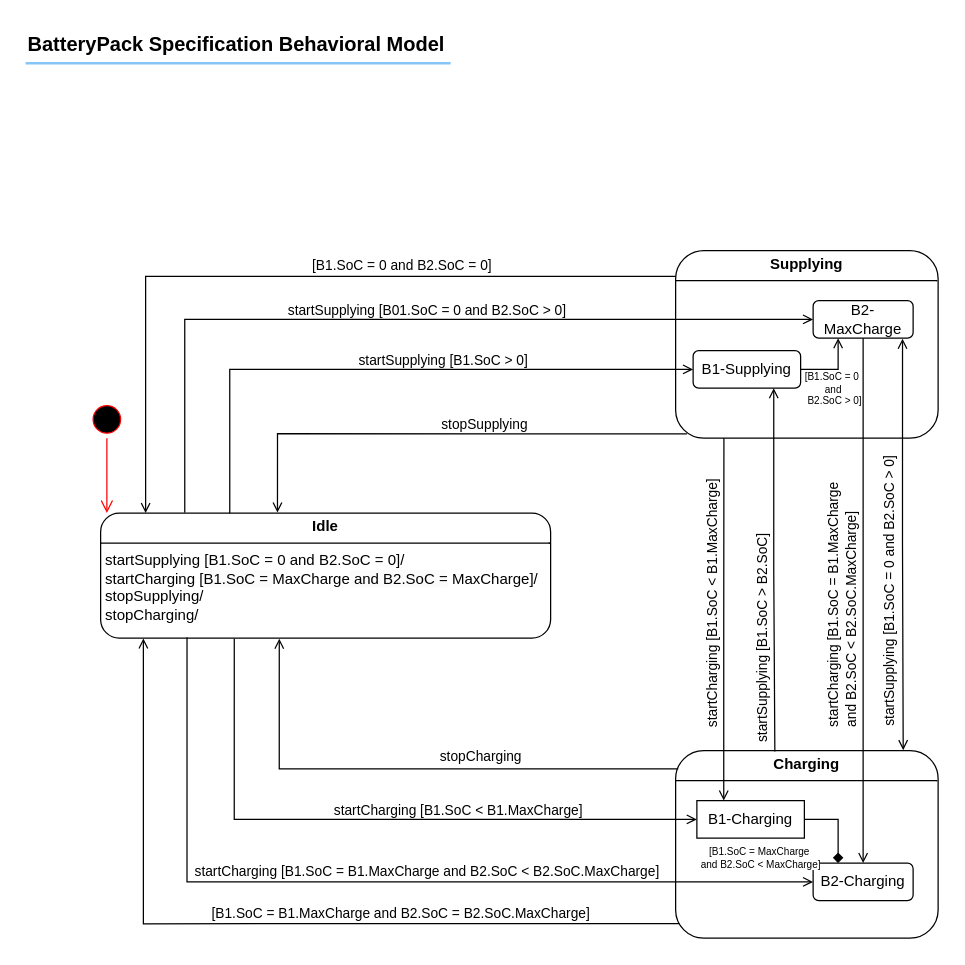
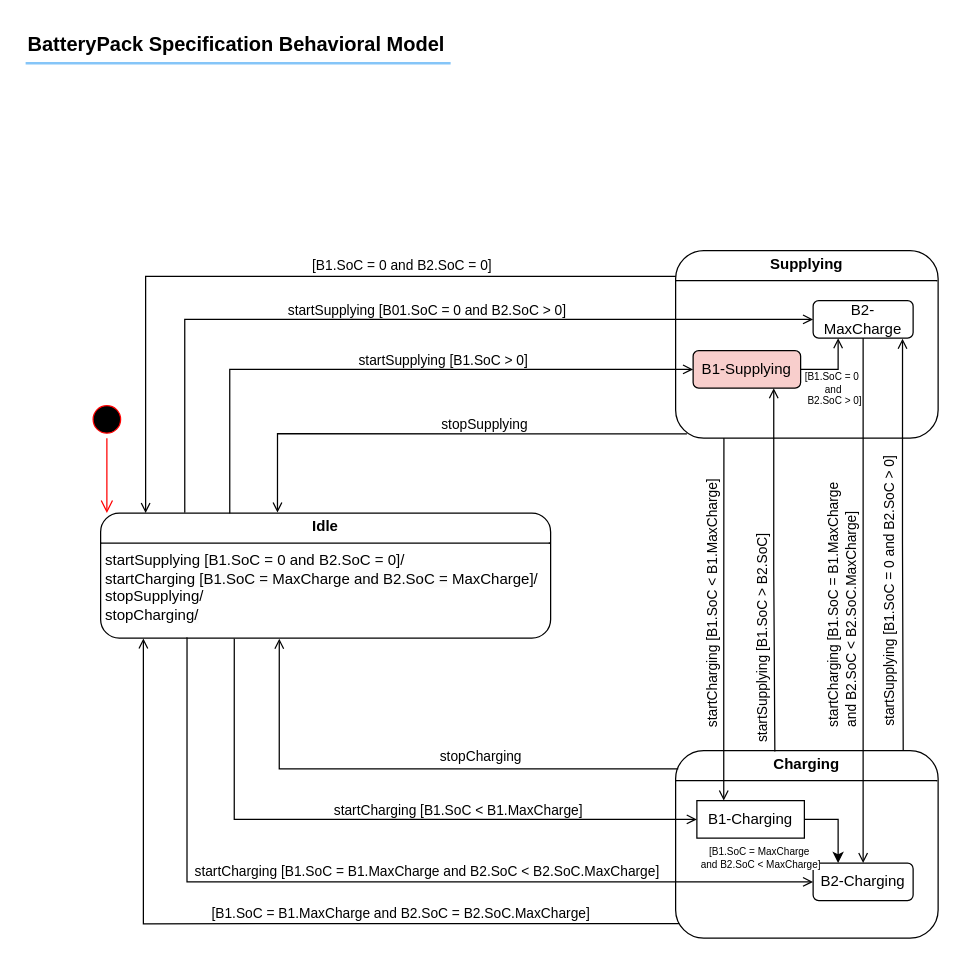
node "B1-Supplying": fillcolor #ffffff -> #f8cecc
edge "B2-MaxCharge" -- "Charging": arrowhead open -> none
edge "B1-Charging" -> "B2-Charging": arrowhead diamond -> classic
